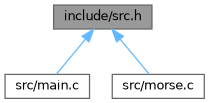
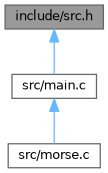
edge "src/morse.c" -> "include/src.h": now "src/morse.c" -> "src/main.c"
